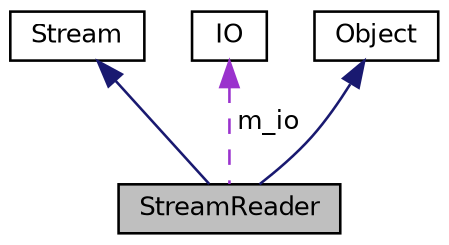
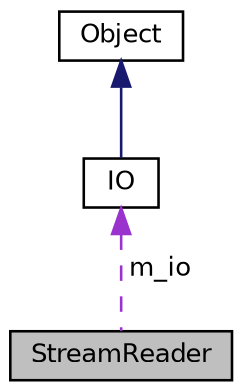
node "Stream": removed
edge "StreamReader" -> "Object": now "IO" -> "Object"
